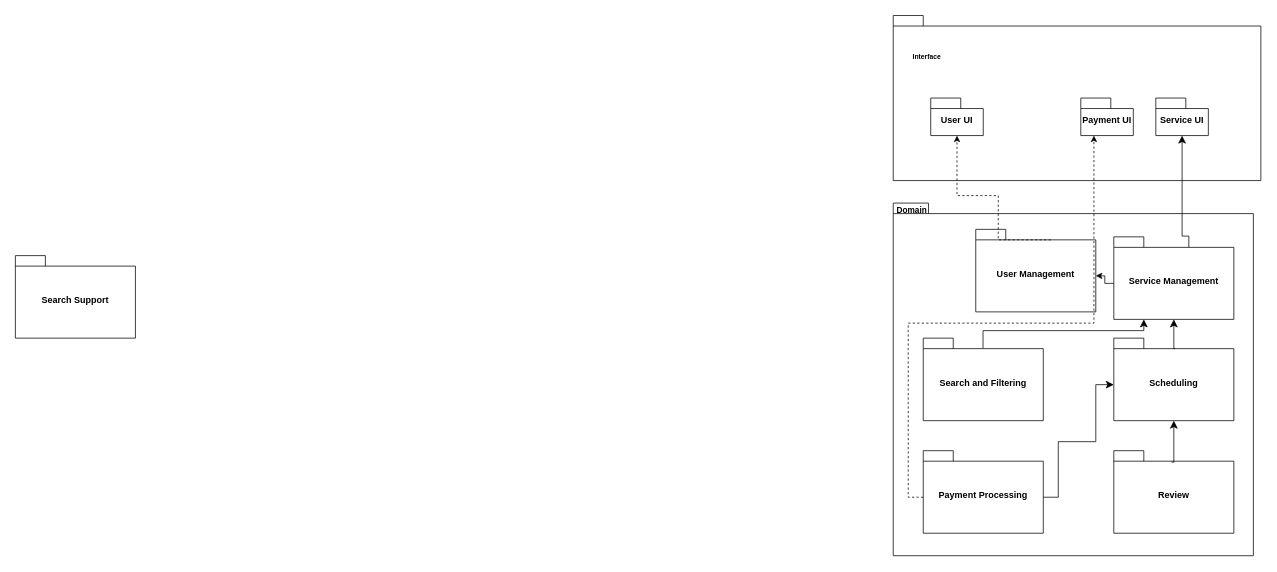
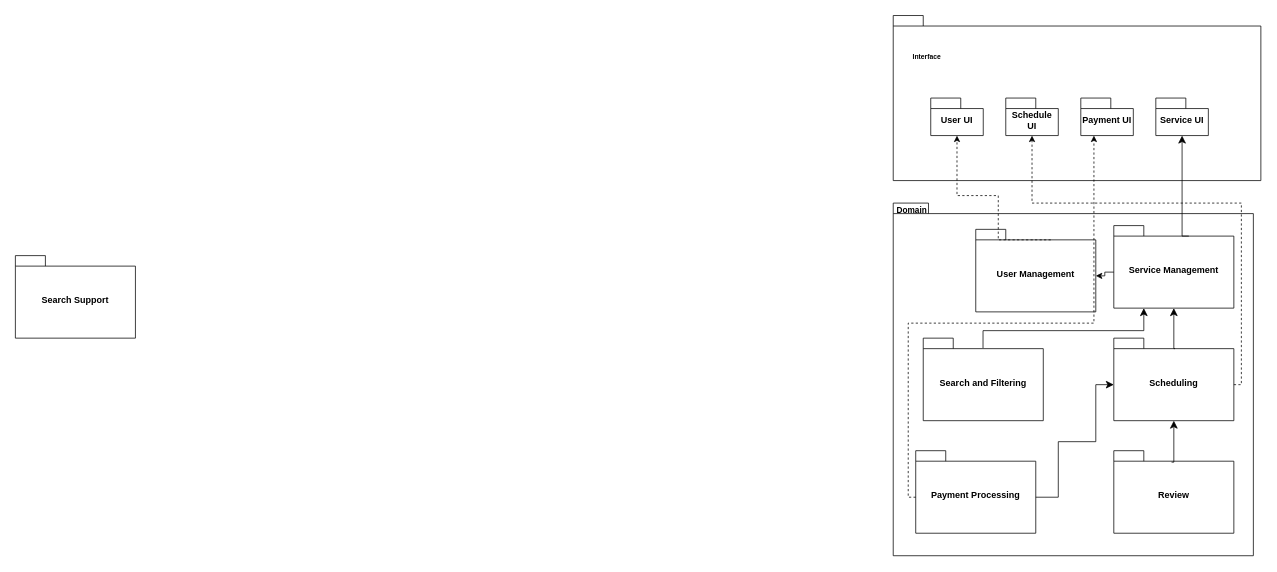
node "Schedule UI": added
node "Service Management": moved (1173, 278) -> (1173, 267)
edge "Scheduling" -> "Schedule UI": added
node "Payment Processing": moved (983, 492) -> (975, 492)
